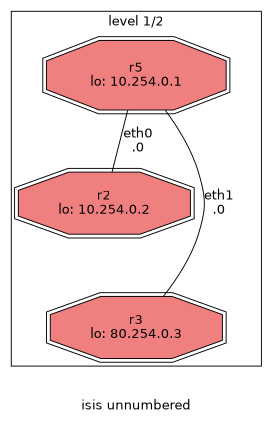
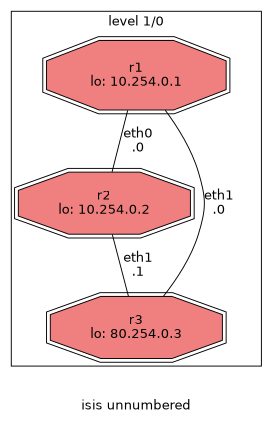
cluster "level 1/2": label "level 1/2" -> "level 1/0"
node "r5 lo: 10.254.0.1": label "r5 lo: 10.254.0.1" -> "r1 lo: 10.254.0.1"
edge "r2 lo: 10.254.0.2" -- "r3 lo: 80.254.0.3": added, label "eth1 .1"
